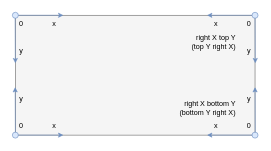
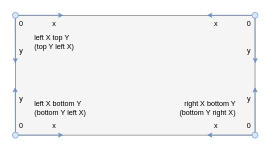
node "left X top Y (top Y left X)": added
node "right X top Y (top Y right X)": removed
node "left X bottom Y (bottom Y left X)": added
